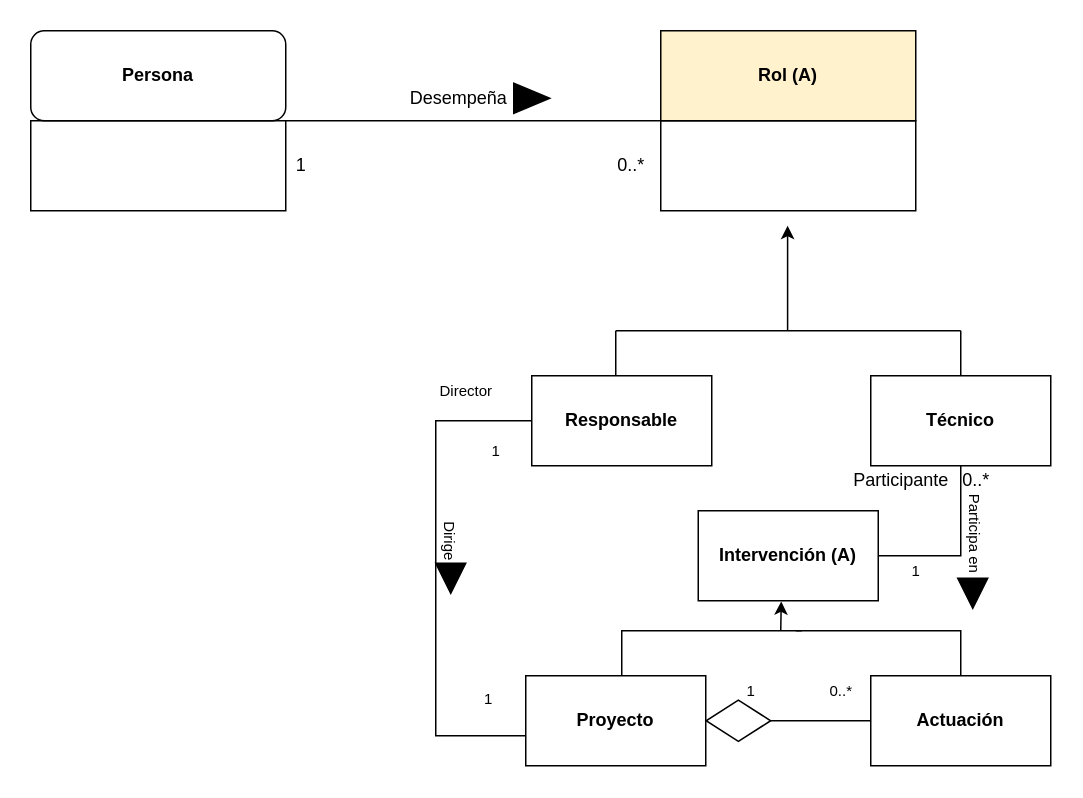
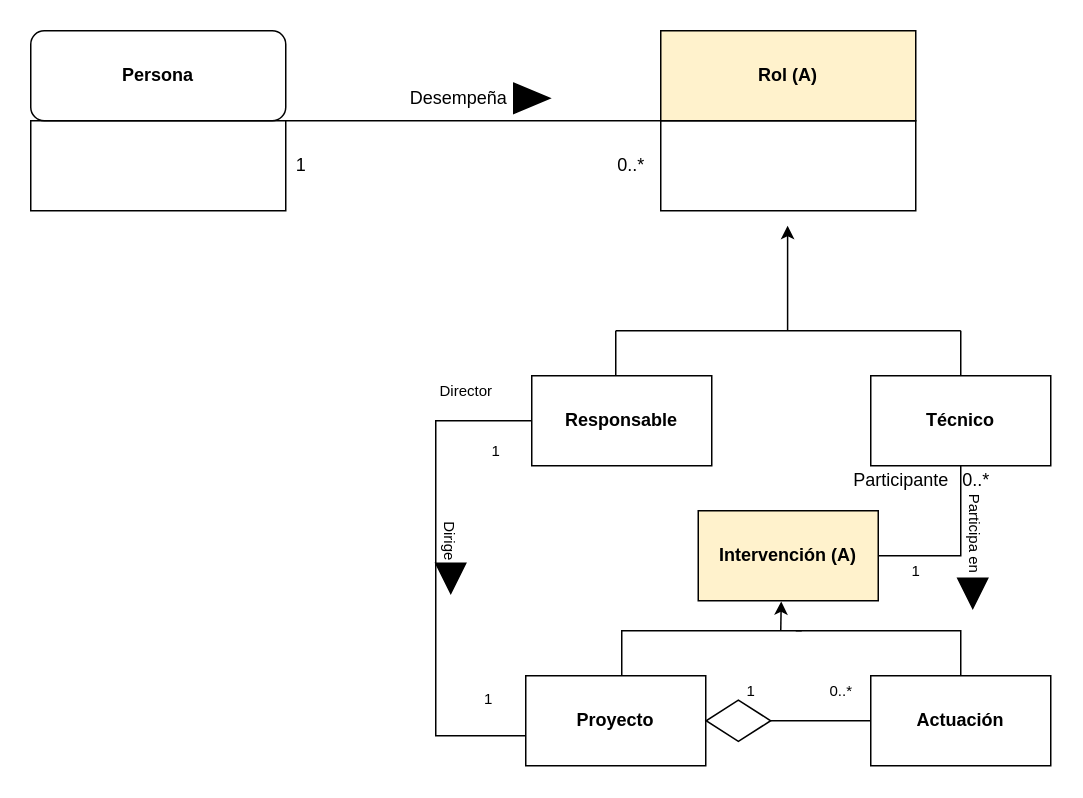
node "Intervención (A)": fillcolor #ffffff -> #fff2cc
